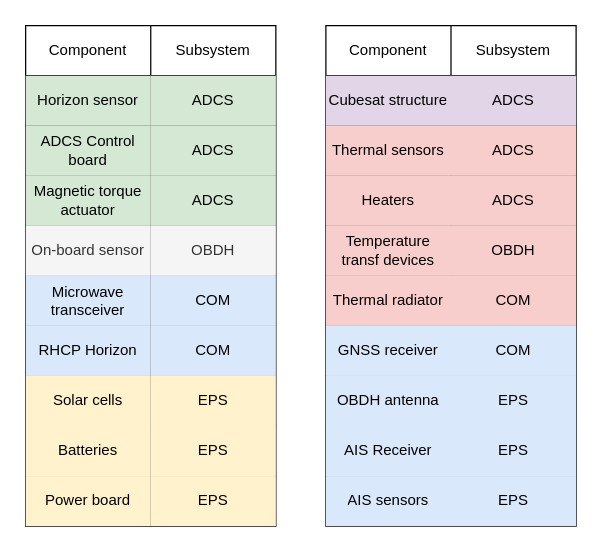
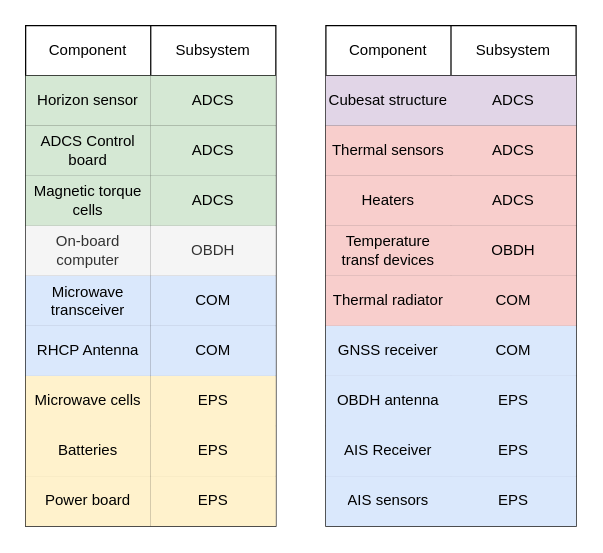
node "Magnetic torque actuator": label "Magnetic torque actuator" -> "Magnetic torque cells"
node "On-board sensor": label "On-board sensor" -> "On-board computer"
node "RHCP Horizon": label "RHCP Horizon" -> "RHCP Antenna"
node "Solar cells": label "Solar cells" -> "Microwave cells"
